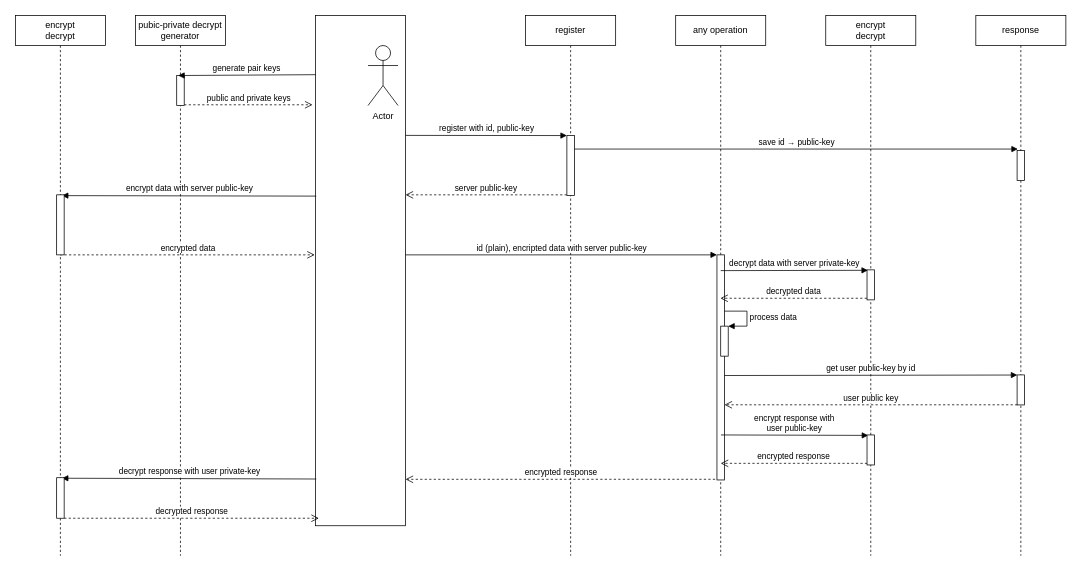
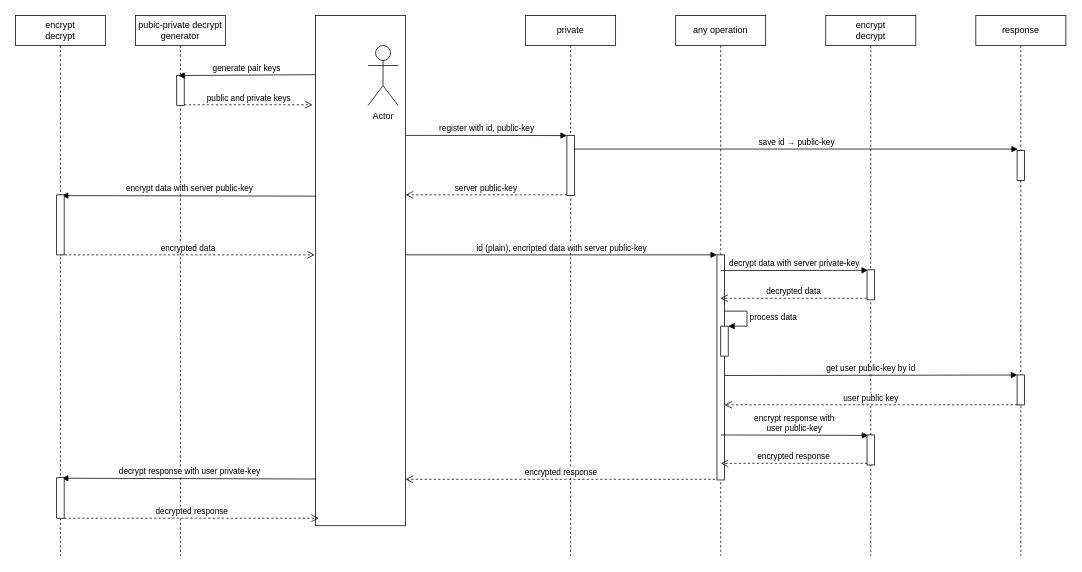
node "register": label "register" -> "private"
